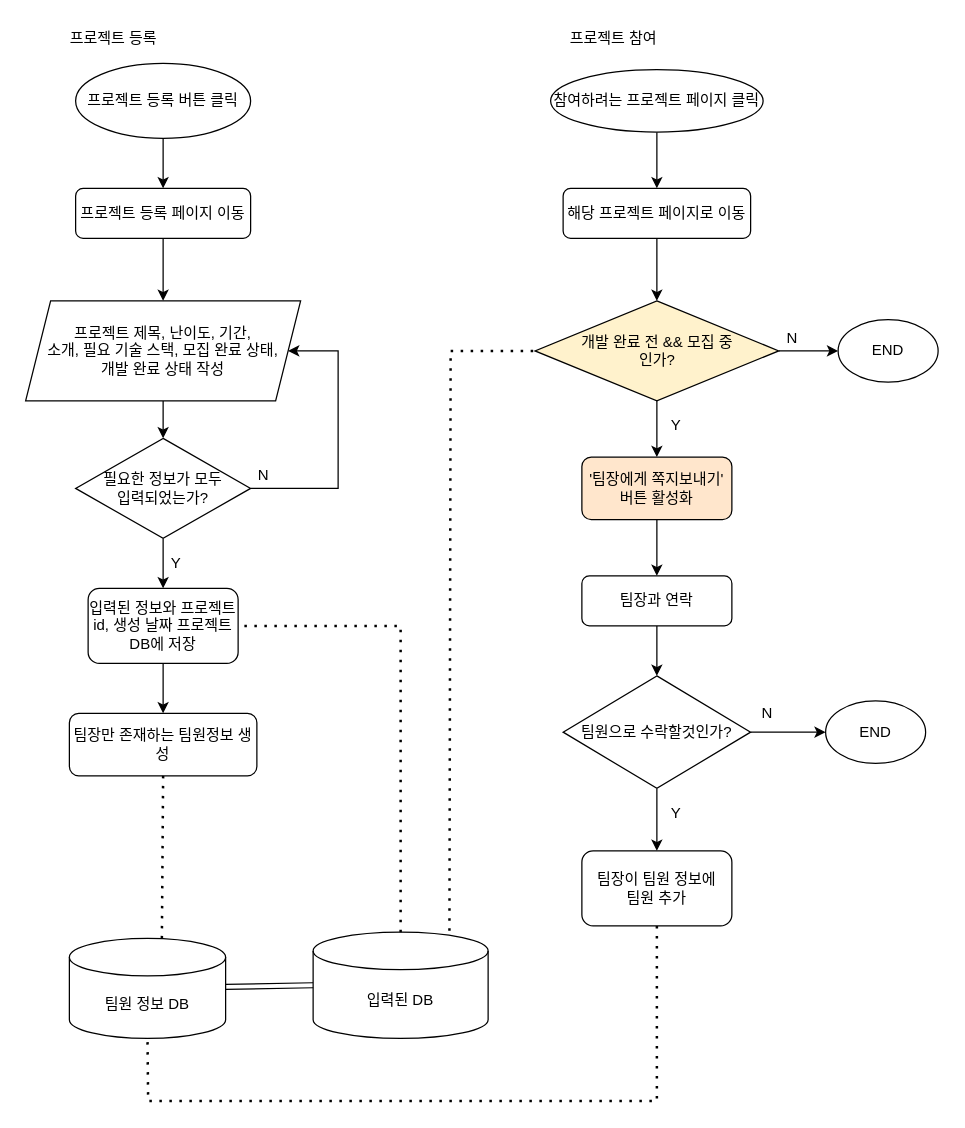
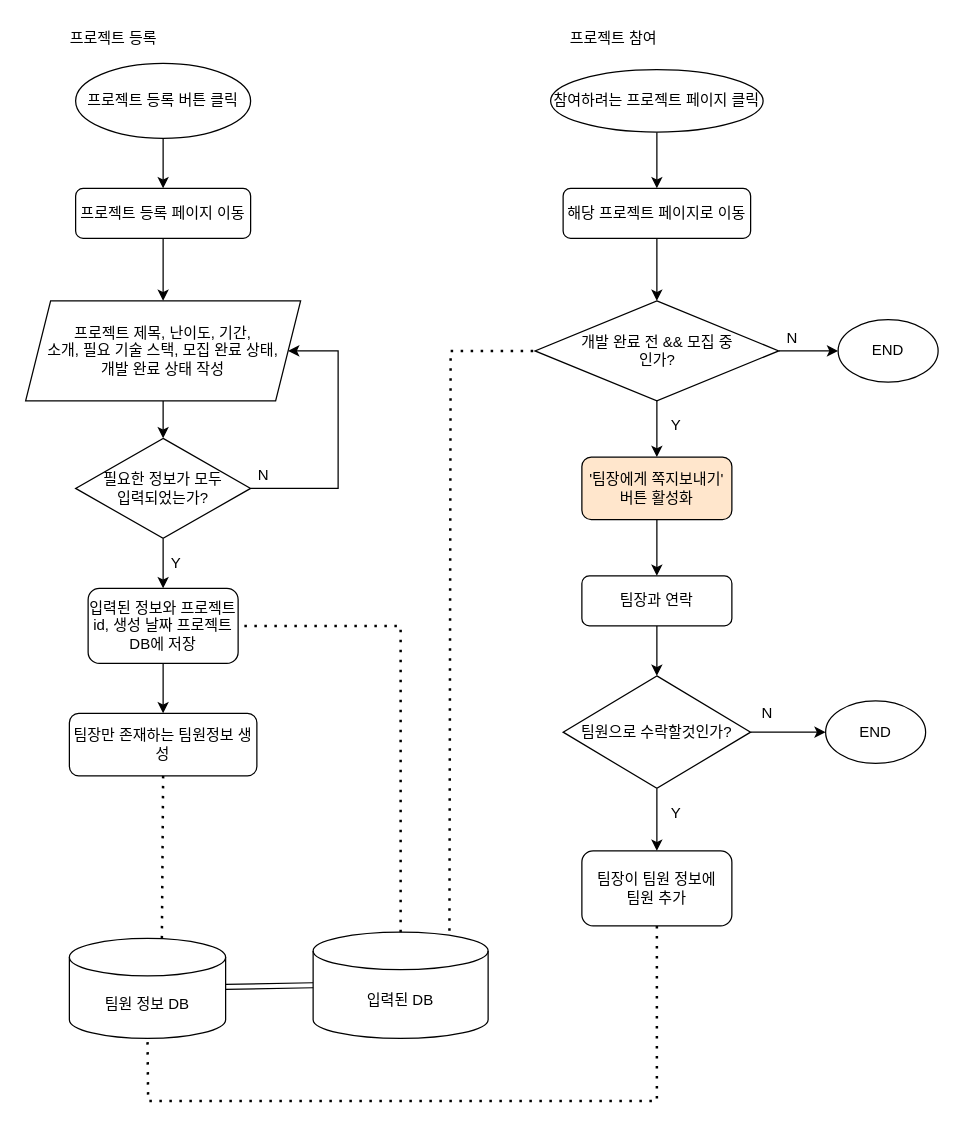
node "개발 완료 전 && 모집 중 인가?": fillcolor #fff2cc -> #ffffff
